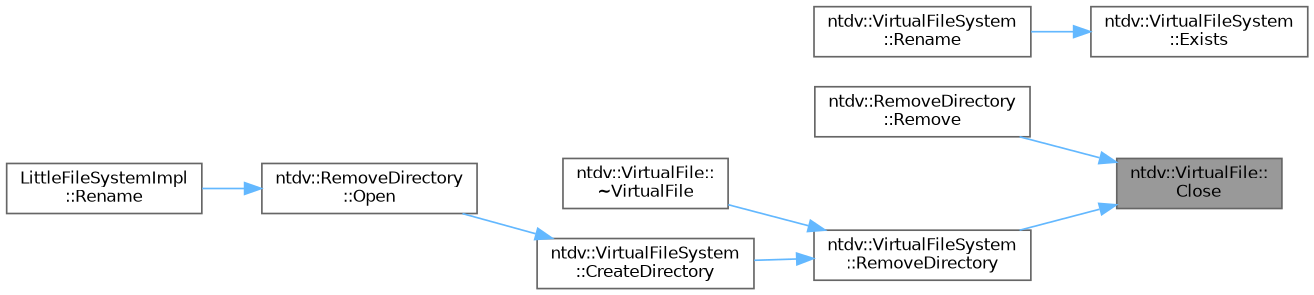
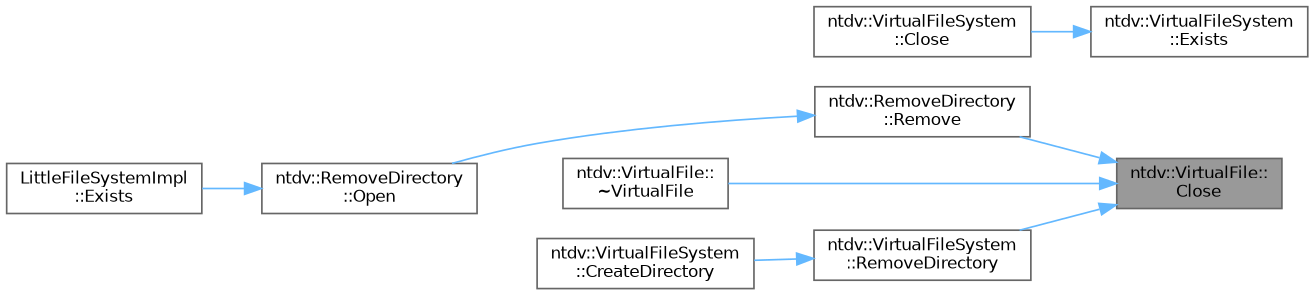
node "ntdv::VirtualFileSystem ::Rename": label "ntdv::VirtualFileSystem ::Rename" -> "ntdv::VirtualFileSystem ::Close"
node "LittleFileSystemImpl ::Rename": label "LittleFileSystemImpl ::Rename" -> "LittleFileSystemImpl ::Exists"
edge "ntdv::VirtualFile:: ~VirtualFile" -> "ntdv::VirtualFileSystem ::RemoveDirectory": now "ntdv::VirtualFile:: ~VirtualFile" -> "ntdv::VirtualFile:: Close"
edge "ntdv::RemoveDirectory ::Open" -> "ntdv::VirtualFileSystem ::CreateDirectory": now "ntdv::RemoveDirectory ::Open" -> "ntdv::RemoveDirectory ::Remove"
